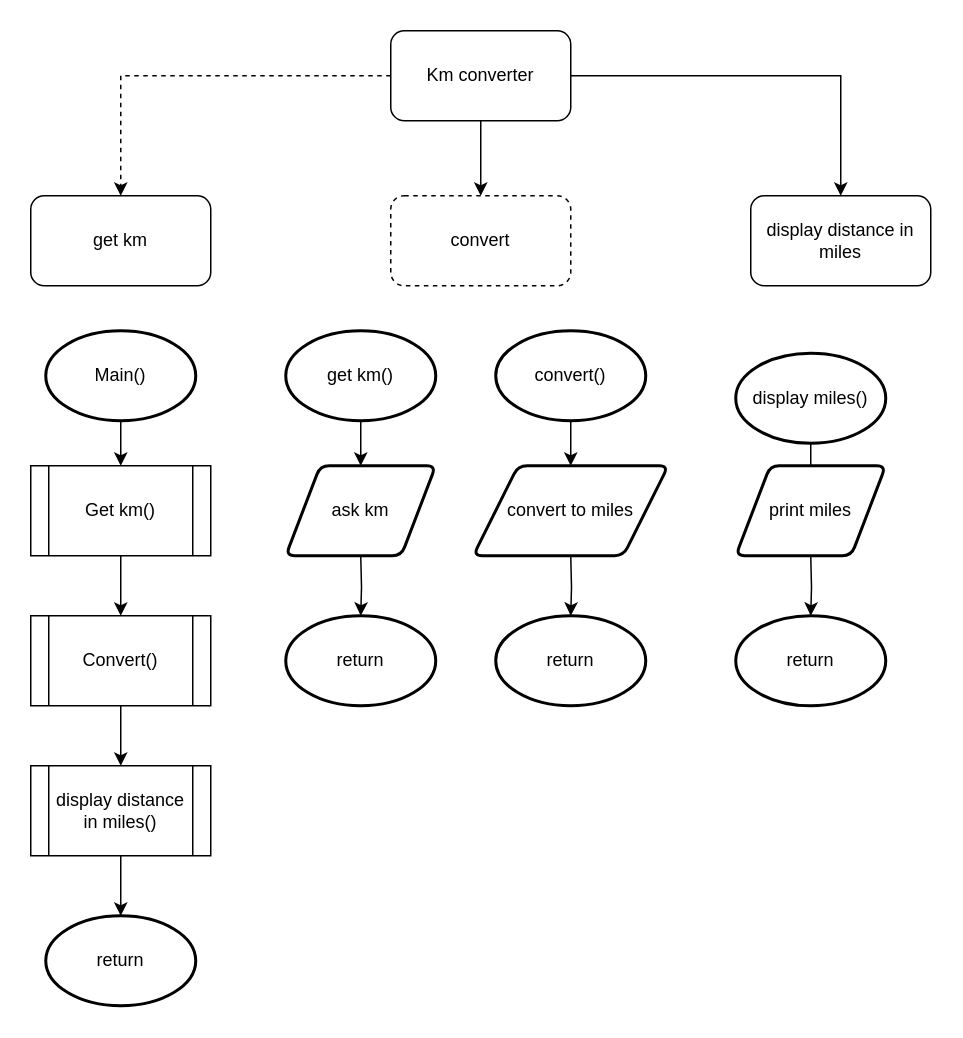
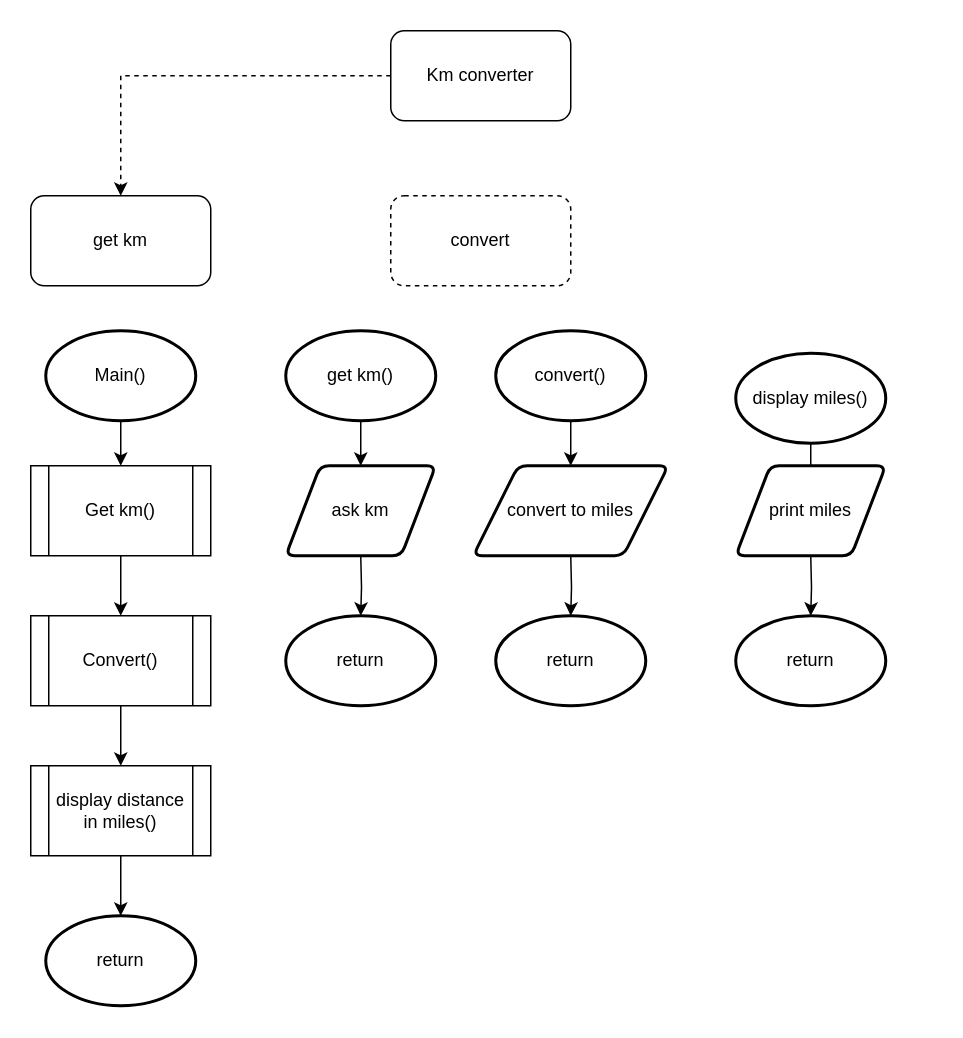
edge "Km converter" -> "display distance in miles": removed
edge "Km converter" -> "convert": removed
node "display distance in miles": removed
